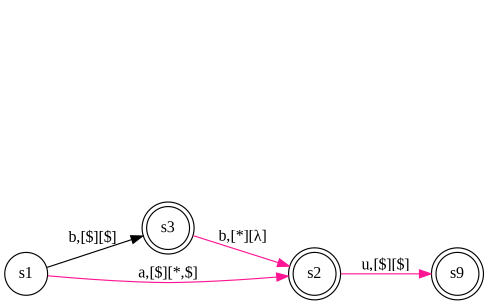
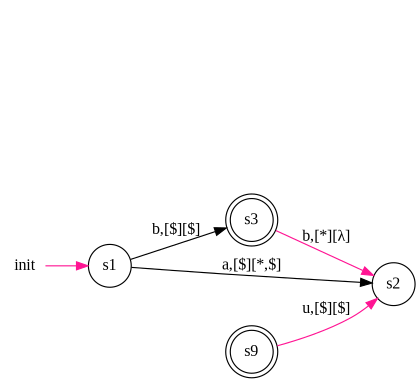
node "init": added
node "s2": shape doublecircle -> circle
edge "s2" -> "s9": reversed
edge "s1" -> "s2": color deeppink -> black
